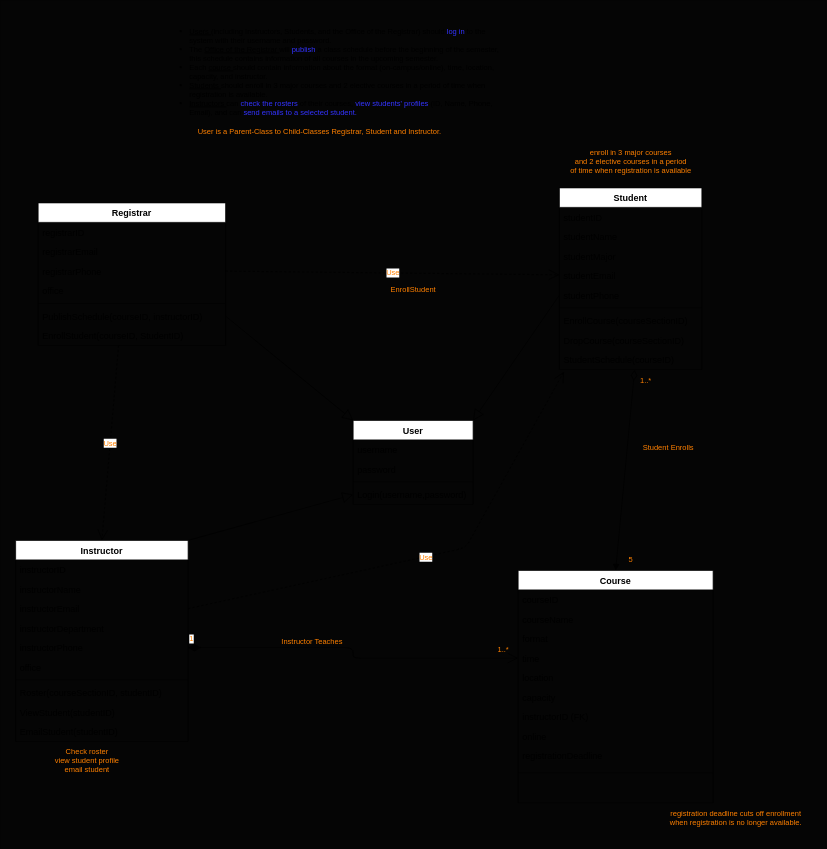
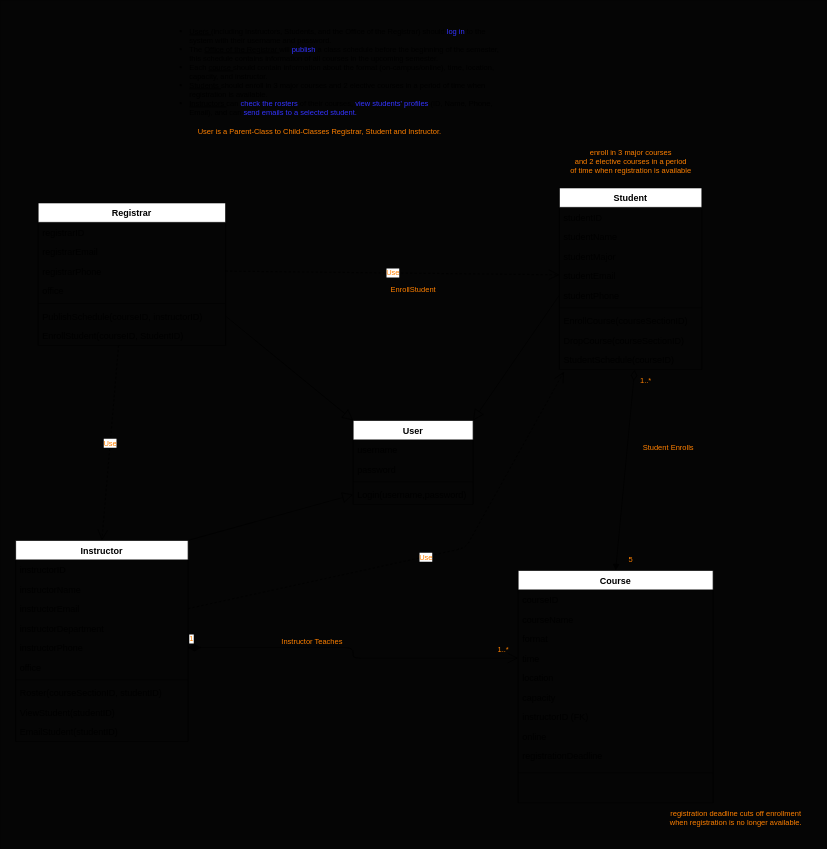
node "Check roster view student profile email student": removed
